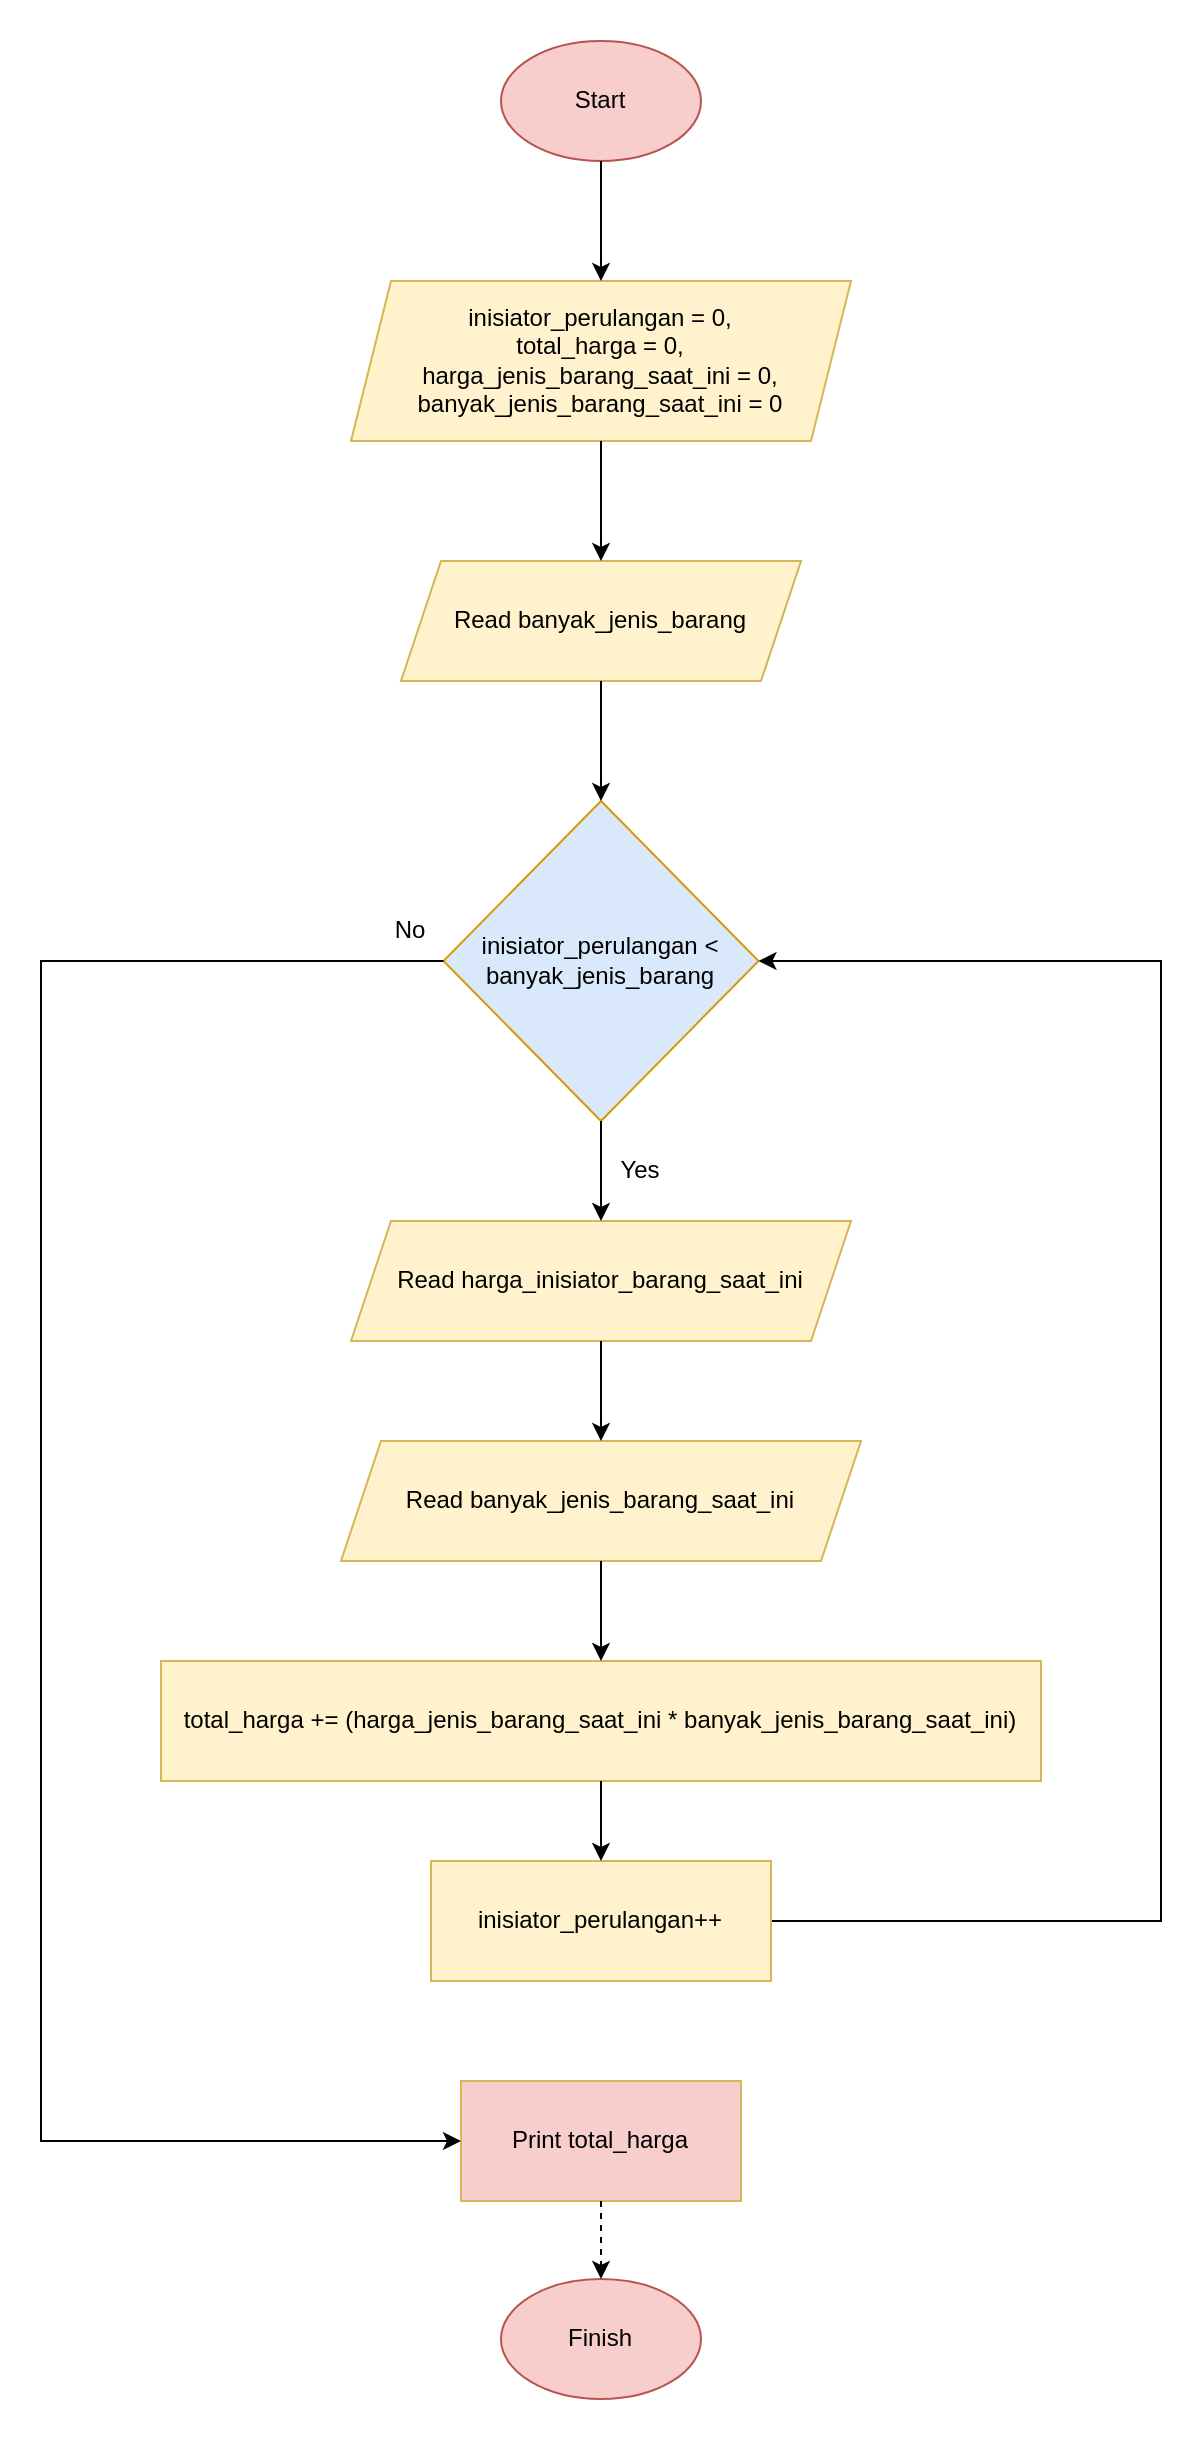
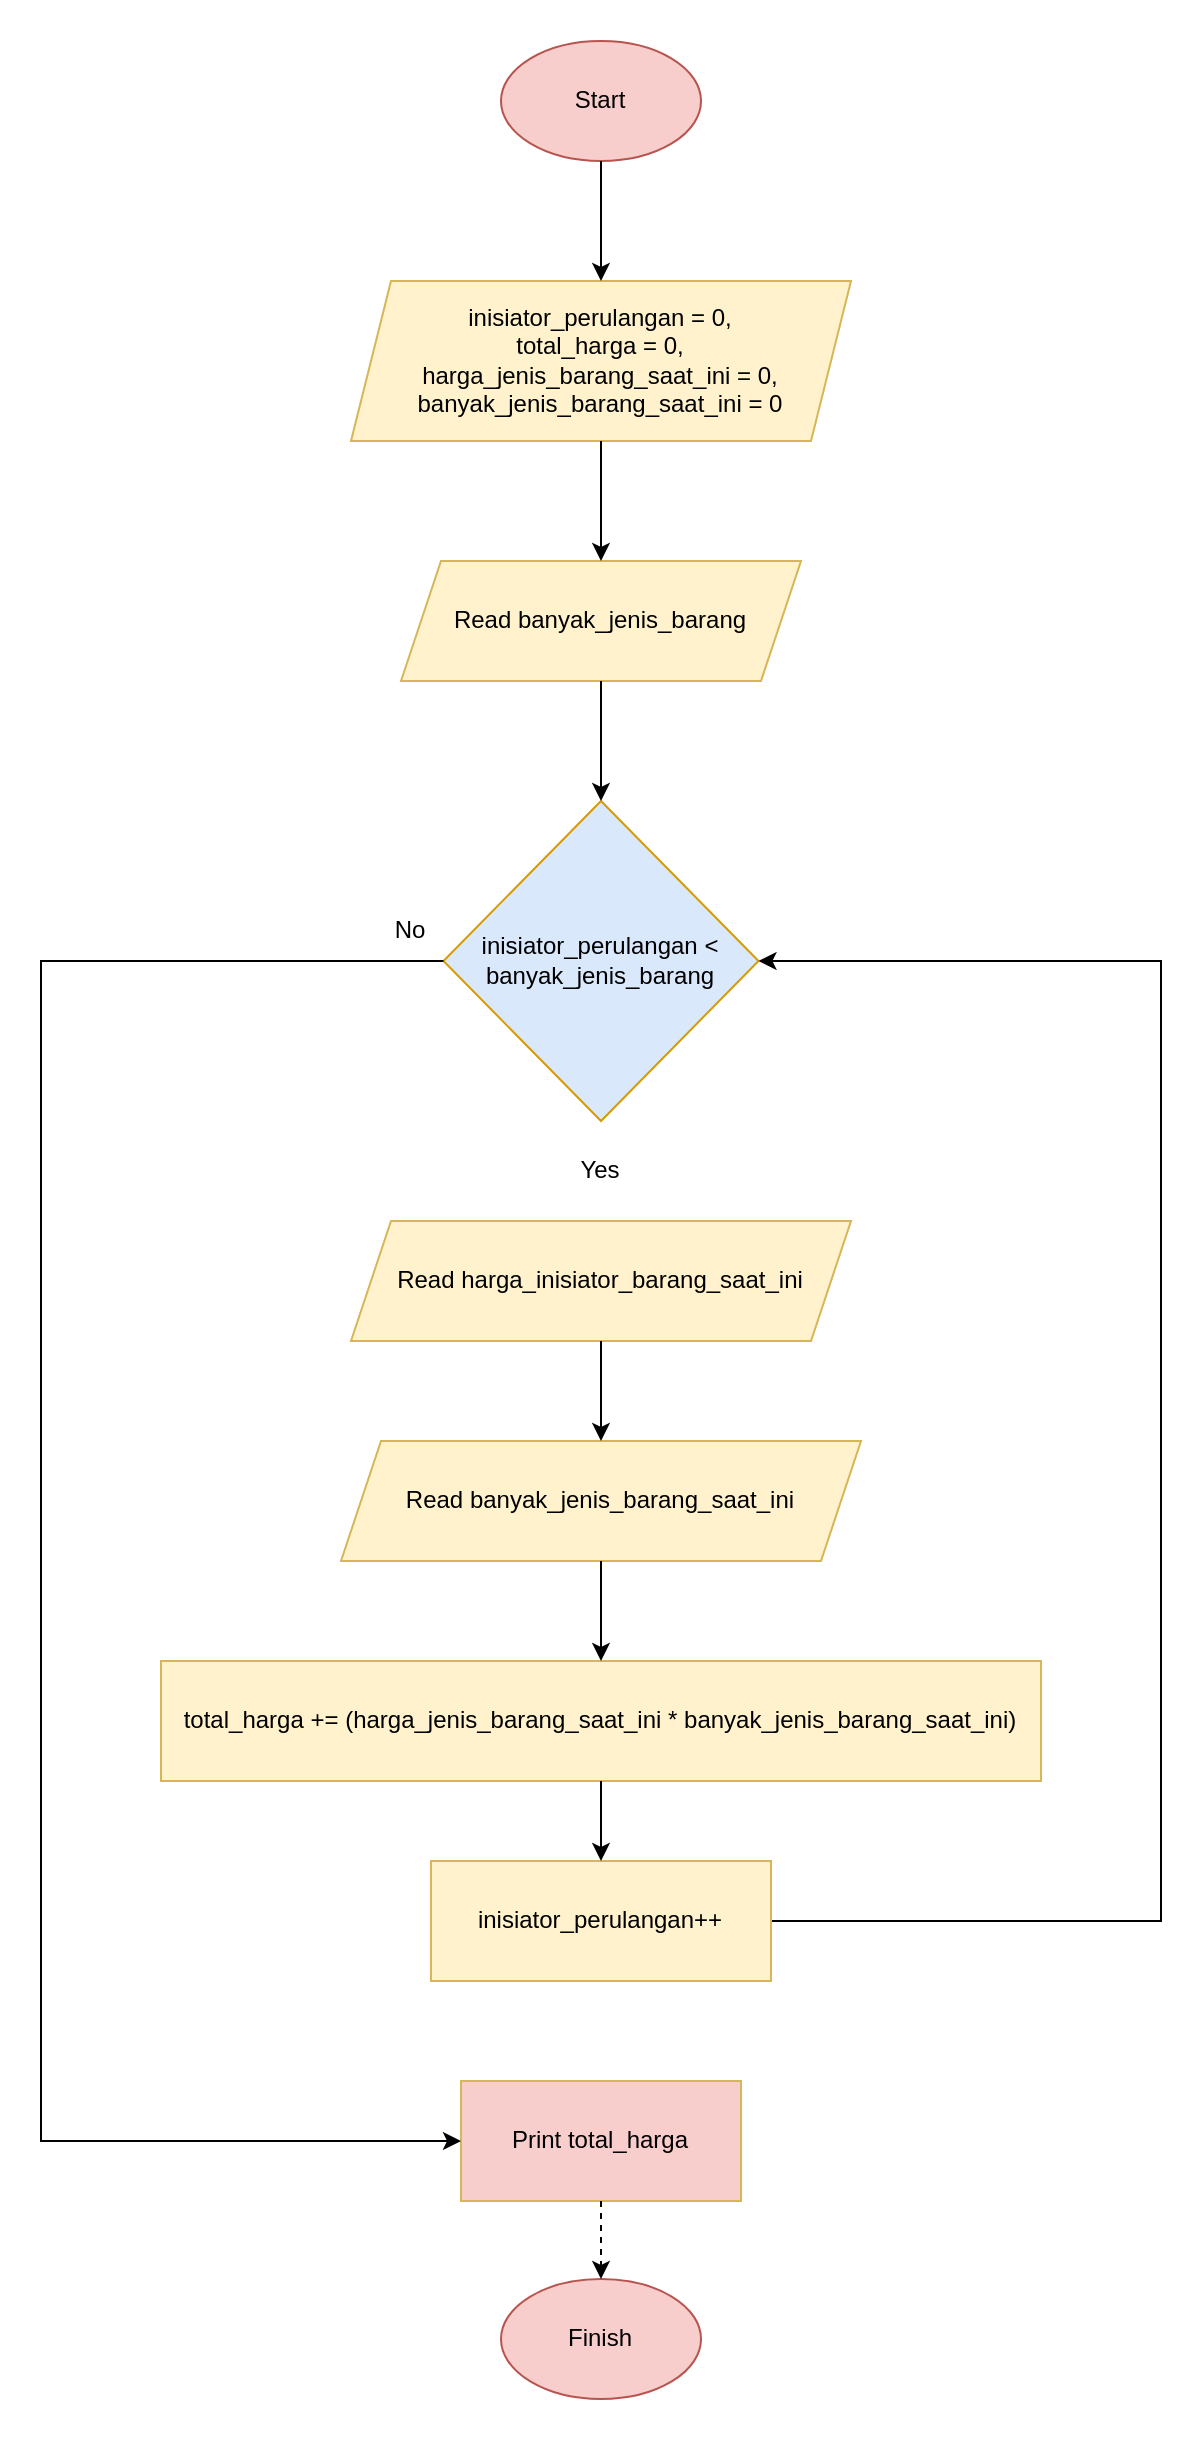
edge "inisiator_perulangan < banyak_jenis_barang" -> "Read harga_inisiator_barang_saat_ini": removed
node "Yes": moved (641, 1171) -> (601, 1171)
